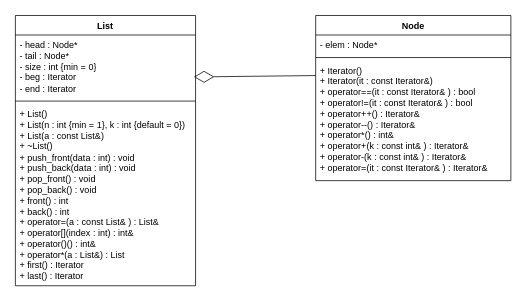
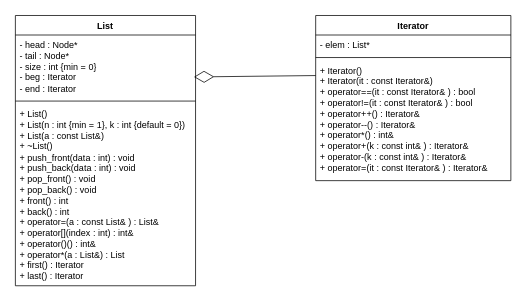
node "Node": label "Node" -> "Iterator"
node "- elem : Node*": label "- elem : Node*" -> "- elem : List*"
